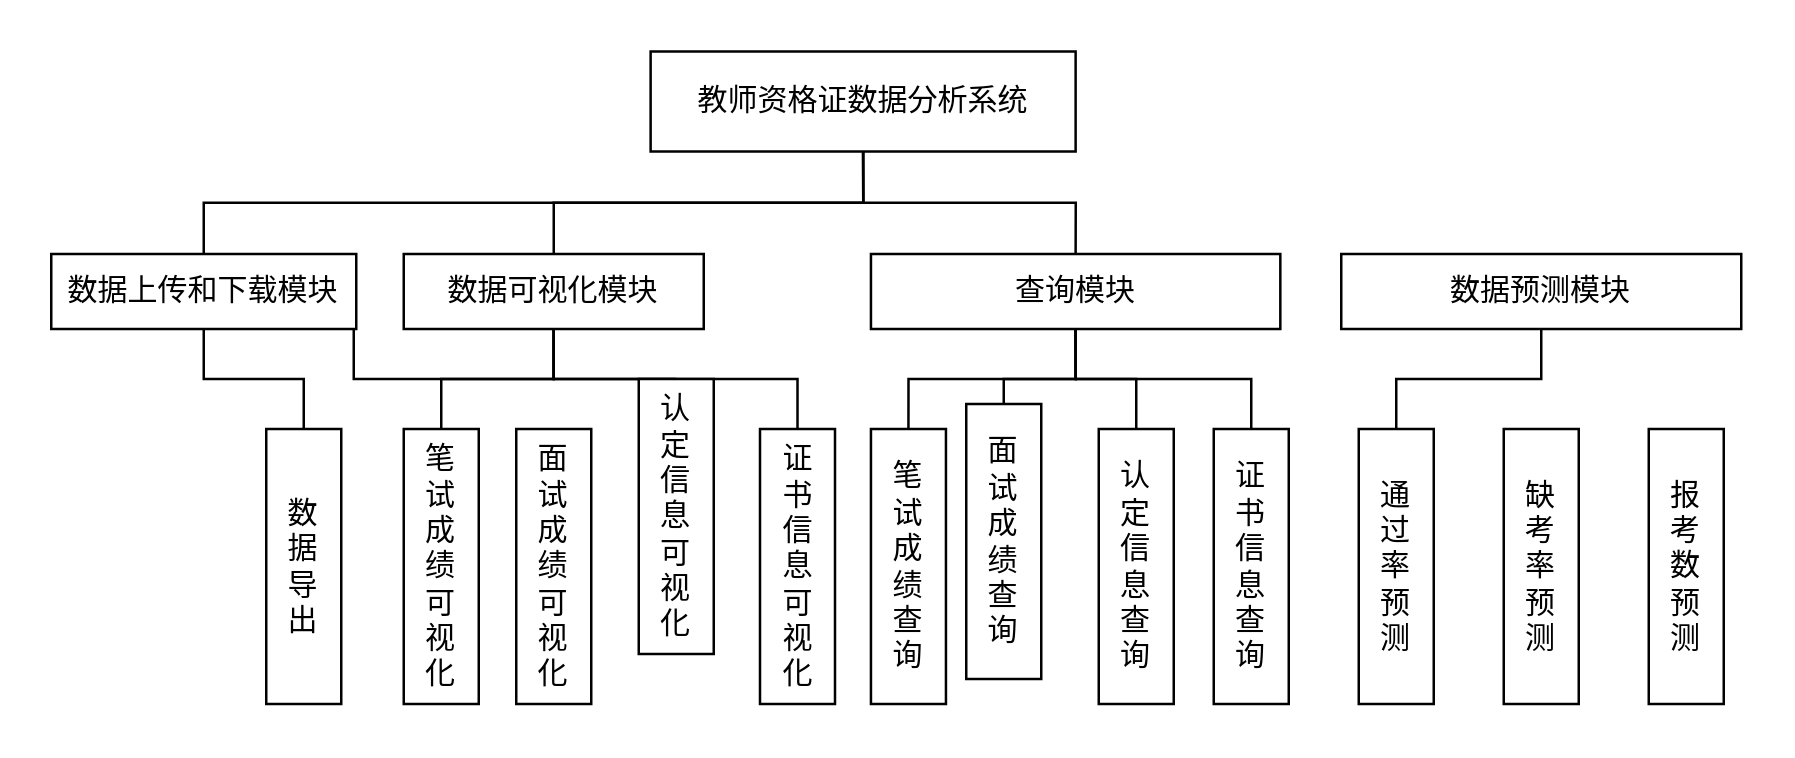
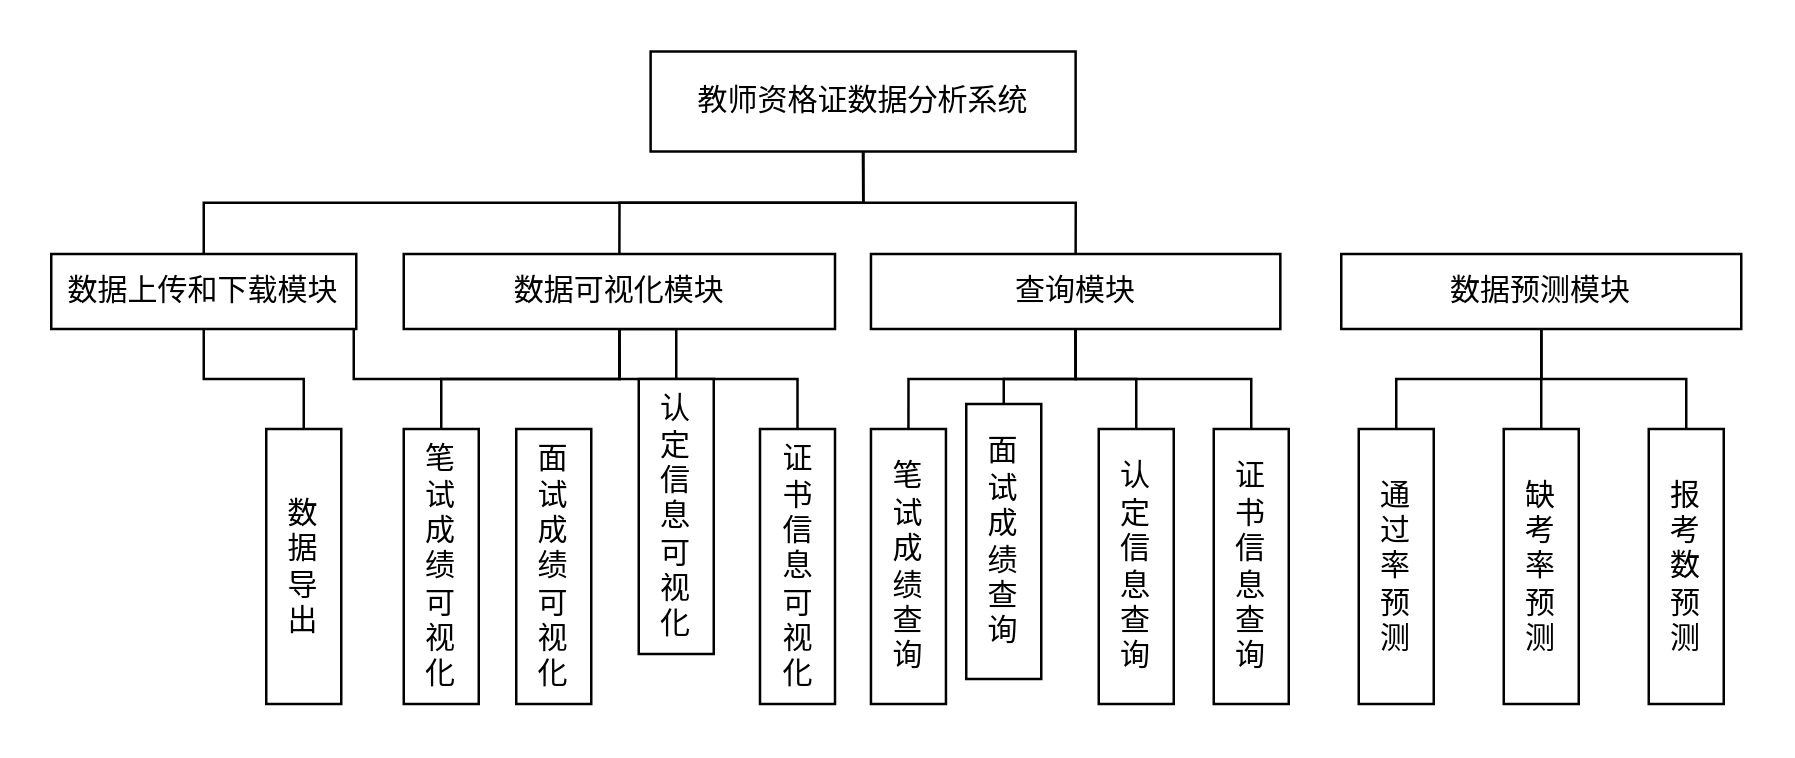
node "数据可视化模块": size 300x75 -> 431x75
edge "数据预测模块" -- "报 考 数 预 测": added
edge "数据预测模块" -- "缺 考 率 预 测": added
